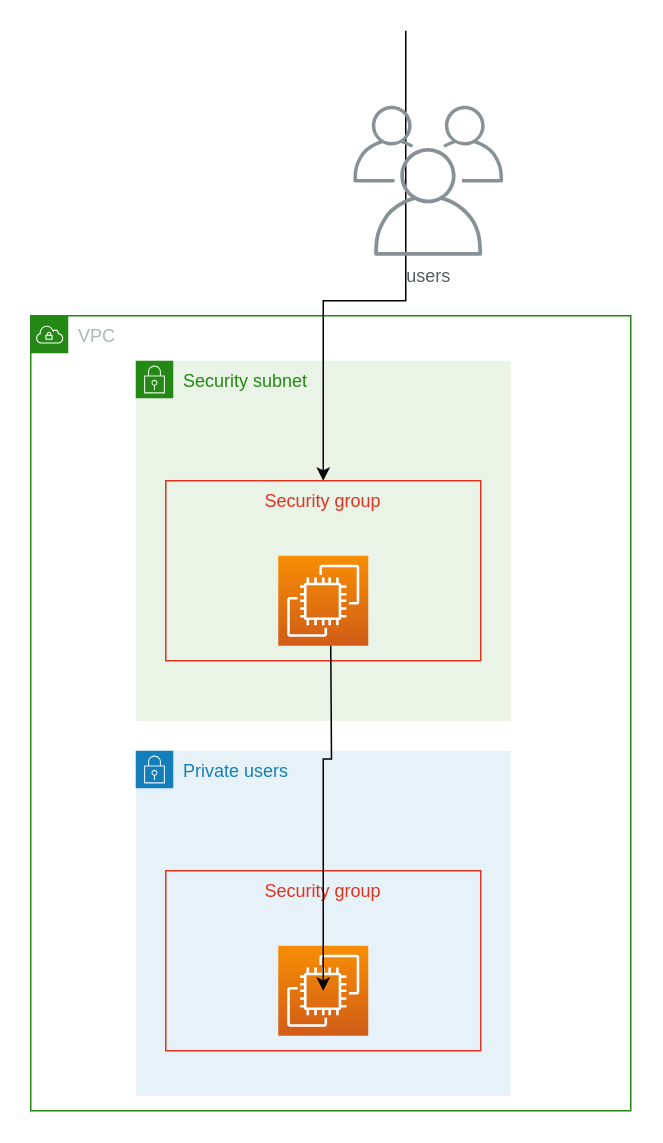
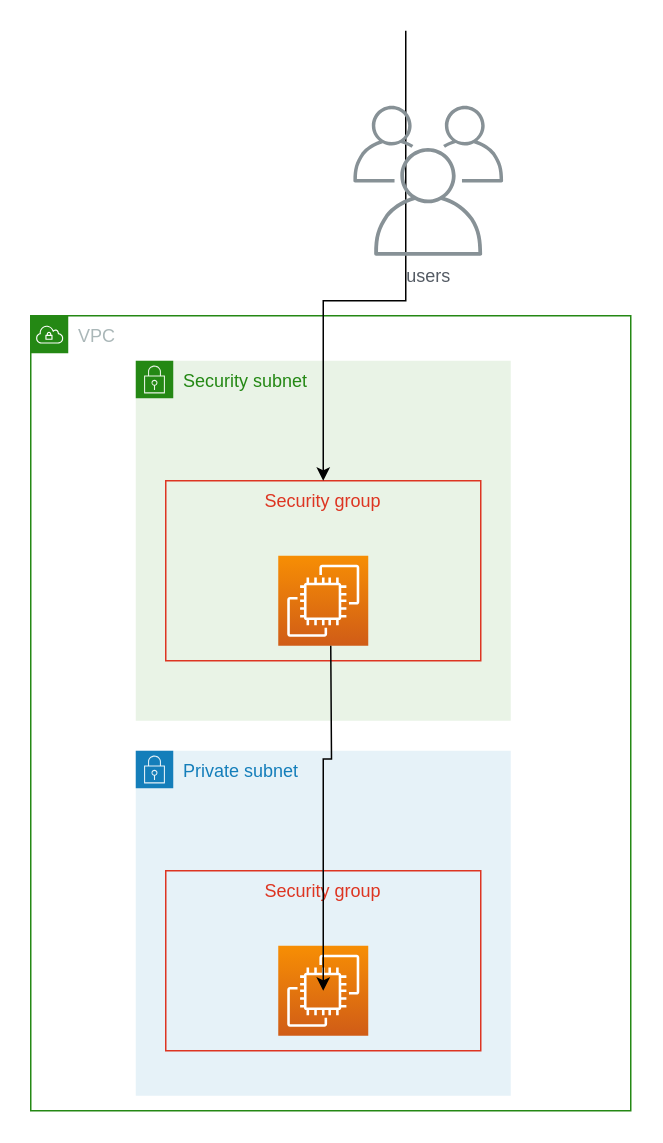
node "Private users": label "Private users" -> "Private subnet"
